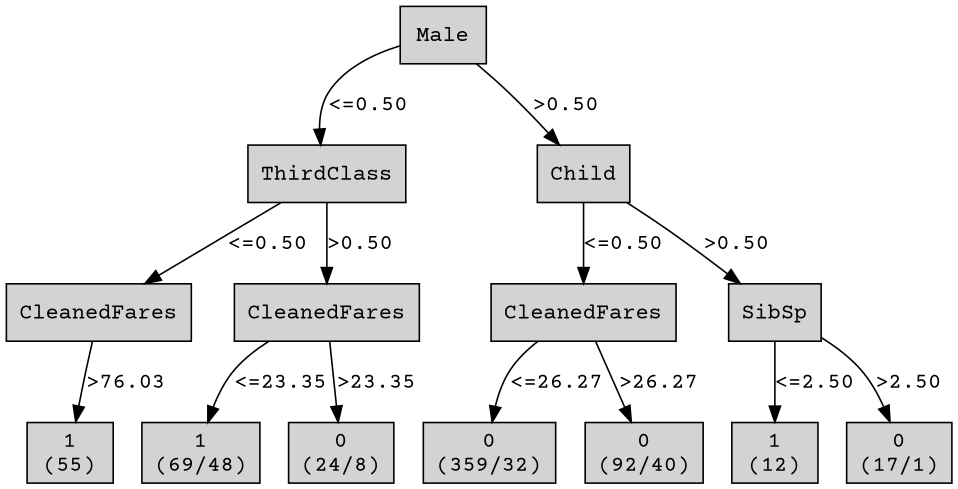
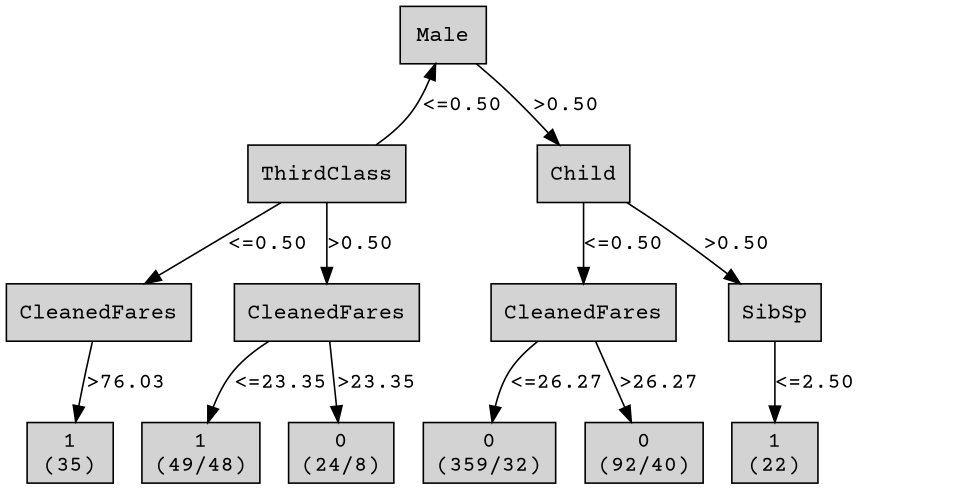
edge "Male" -> "ThirdClass": reversed
node "1 (55)": label "1 (55)" -> "1 (35)"
node "1 (69/48)": label "1 (69/48)" -> "1 (49/48)"
node "1 (12)": label "1 (12)" -> "1 (22)"
node "0 (17/1)": removed
